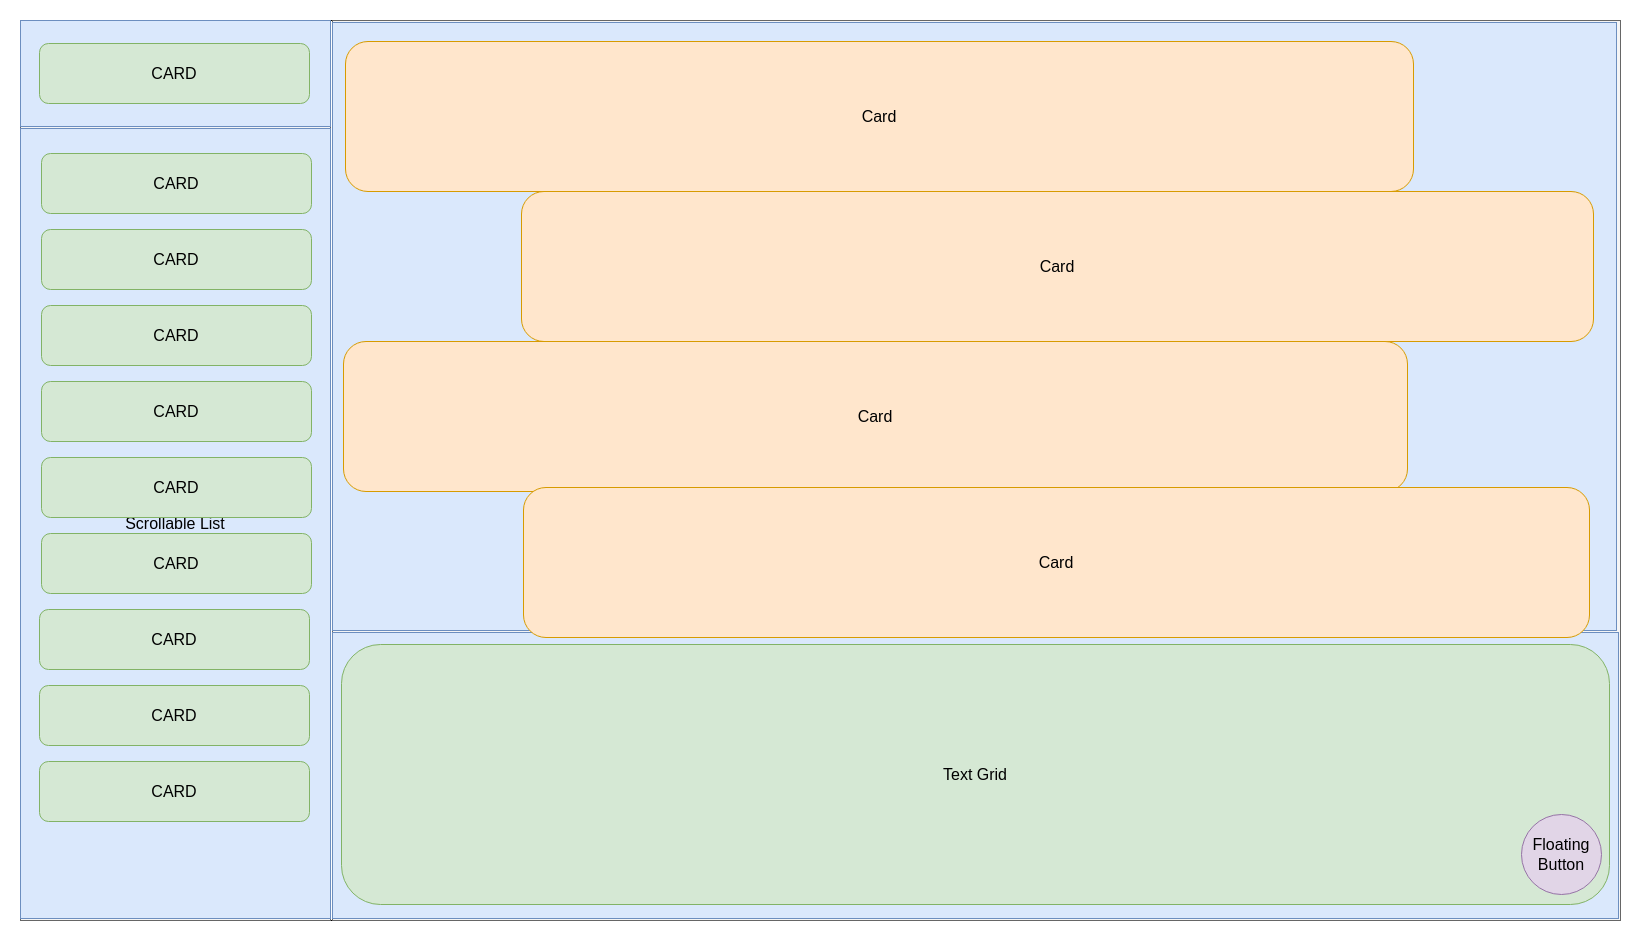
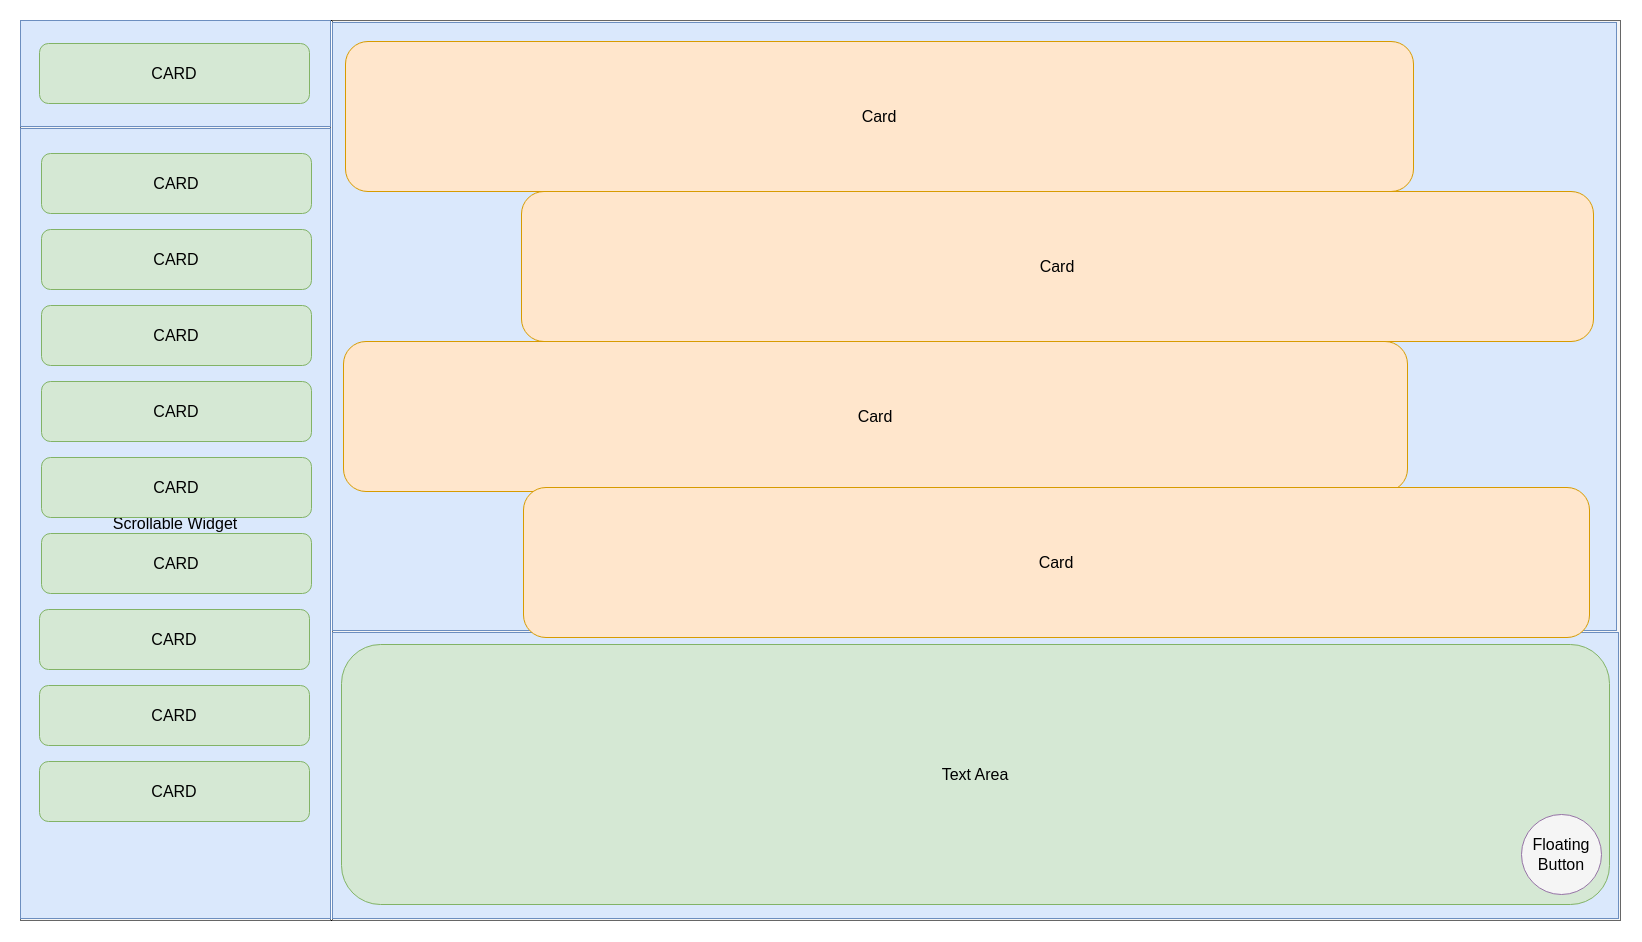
node "Scrollable List": label "Scrollable List" -> "Scrollable Widget"
node "Text Grid": label "Text Grid" -> "Text Area"
node "Floating Button": fillcolor #e1d5e7 -> #f5f5f5
